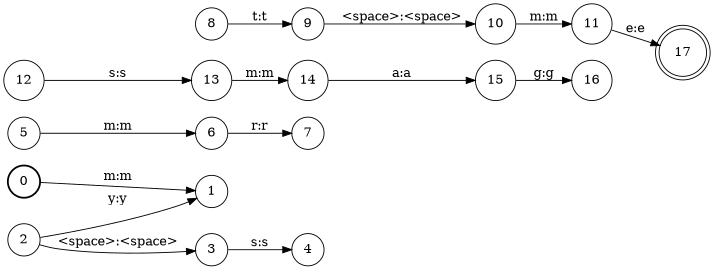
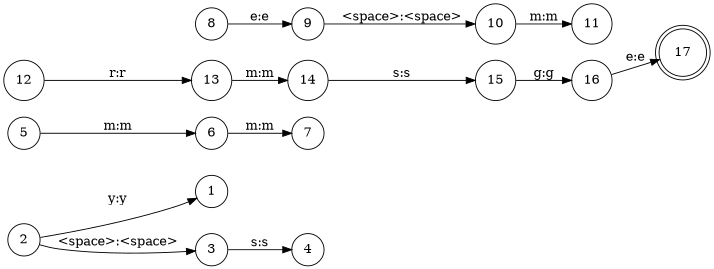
edge "8" -> "9": label "t:t" -> "e:e"
edge "11" -> "17": now "16" -> "17"
edge "12" -> "13": label "s:s" -> "r:r"
edge "14" -> "15": label "a:a" -> "s:s"
edge "6" -> "7": label "r:r" -> "m:m"
node "0": removed
